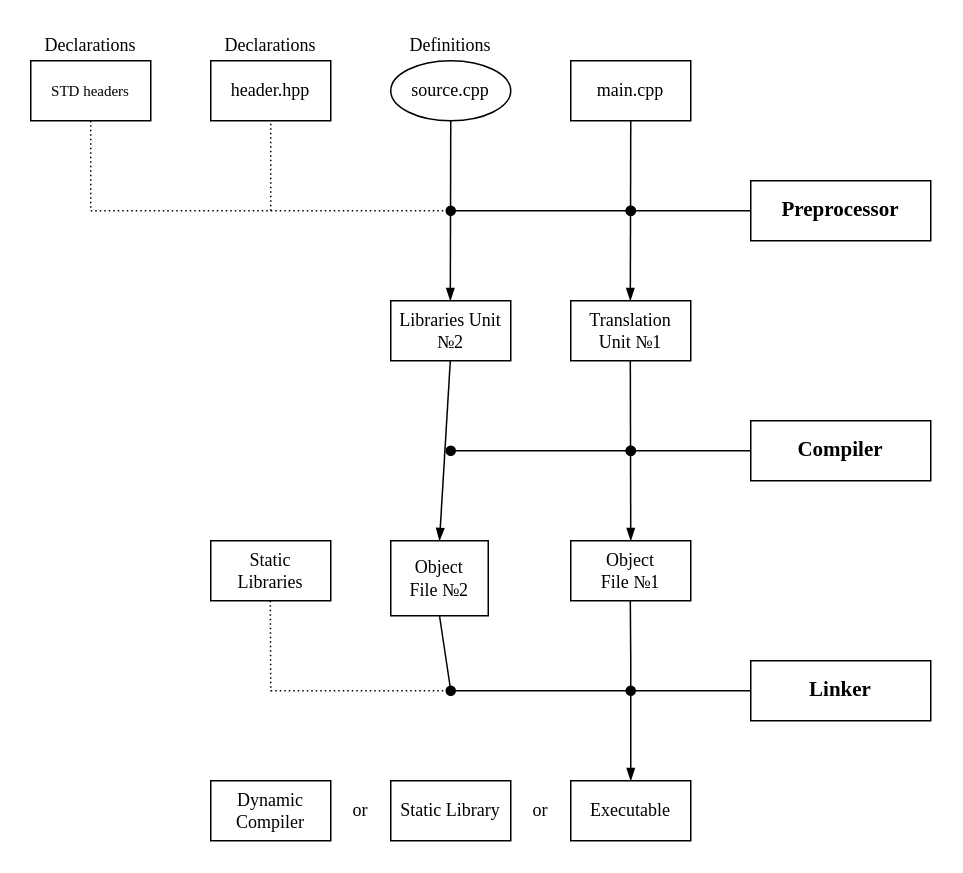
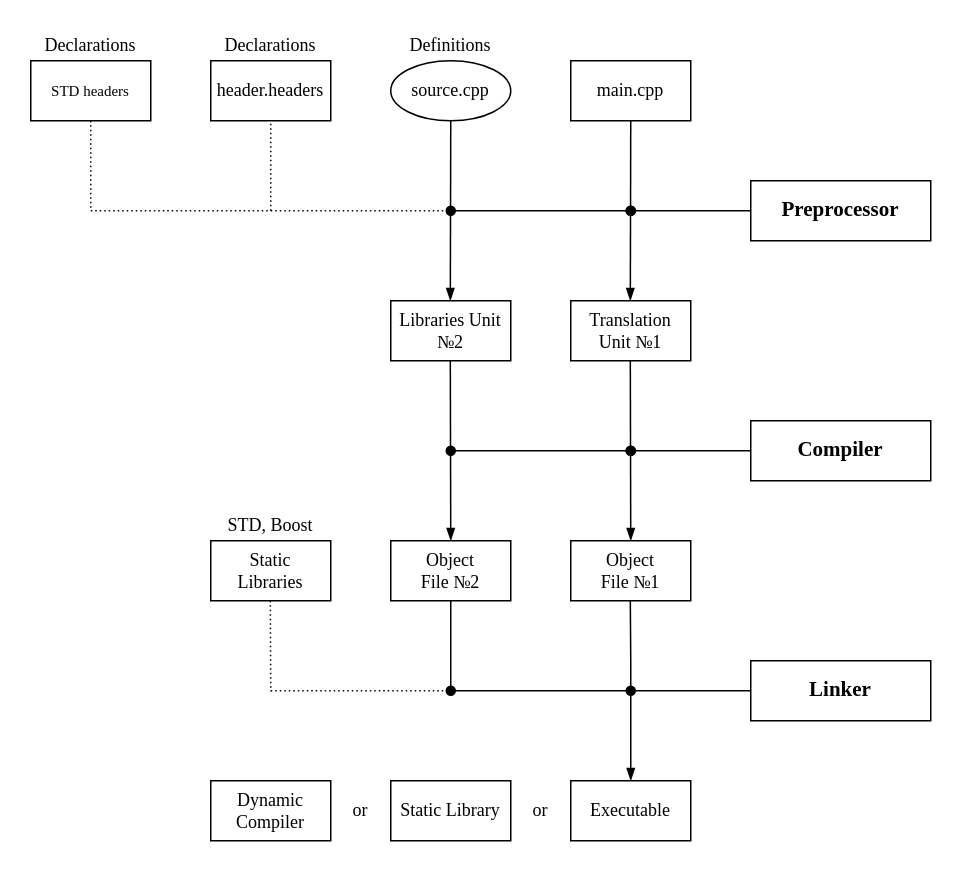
node "header.hpp": label "header.hpp" -> "header.headers"
node "STD, Boost": added
node "Object File №2": size 98x75 -> 120x60
